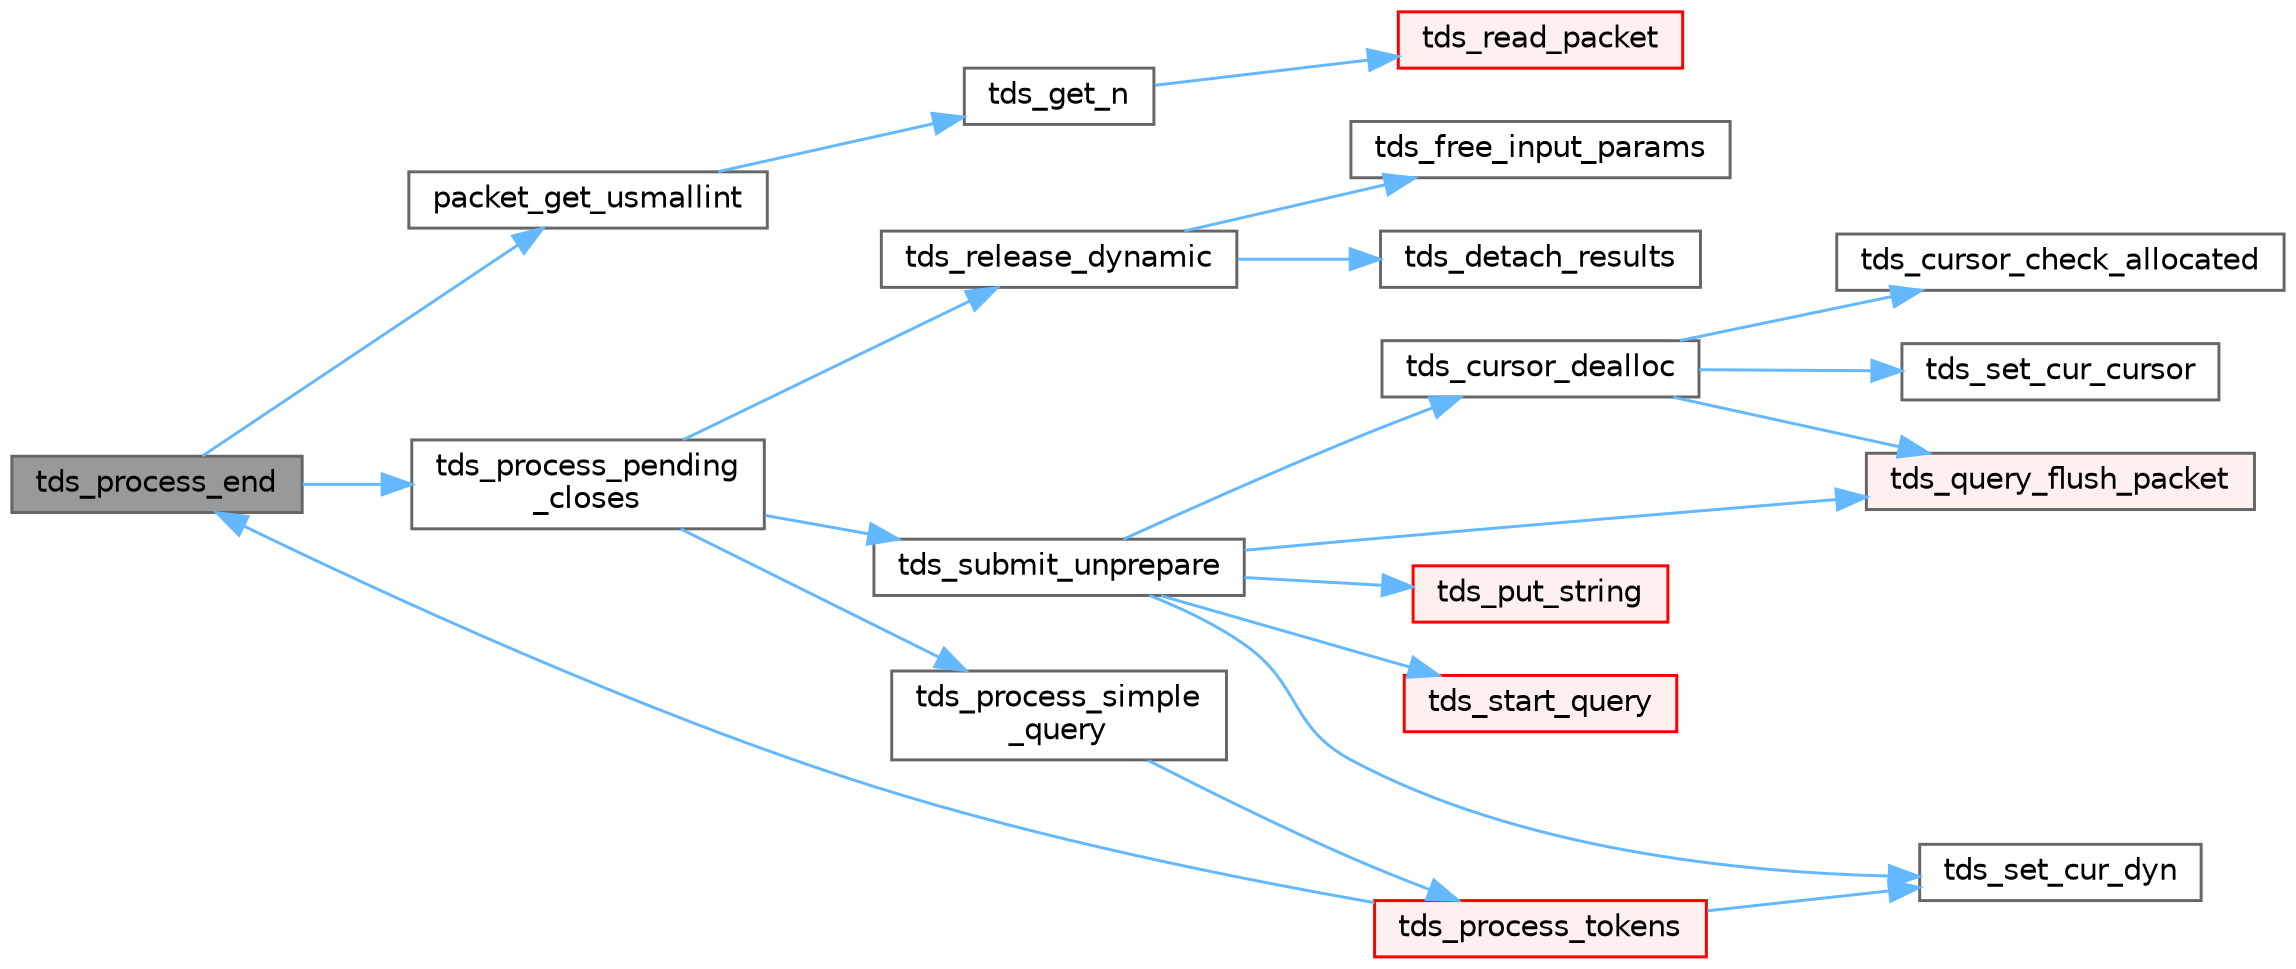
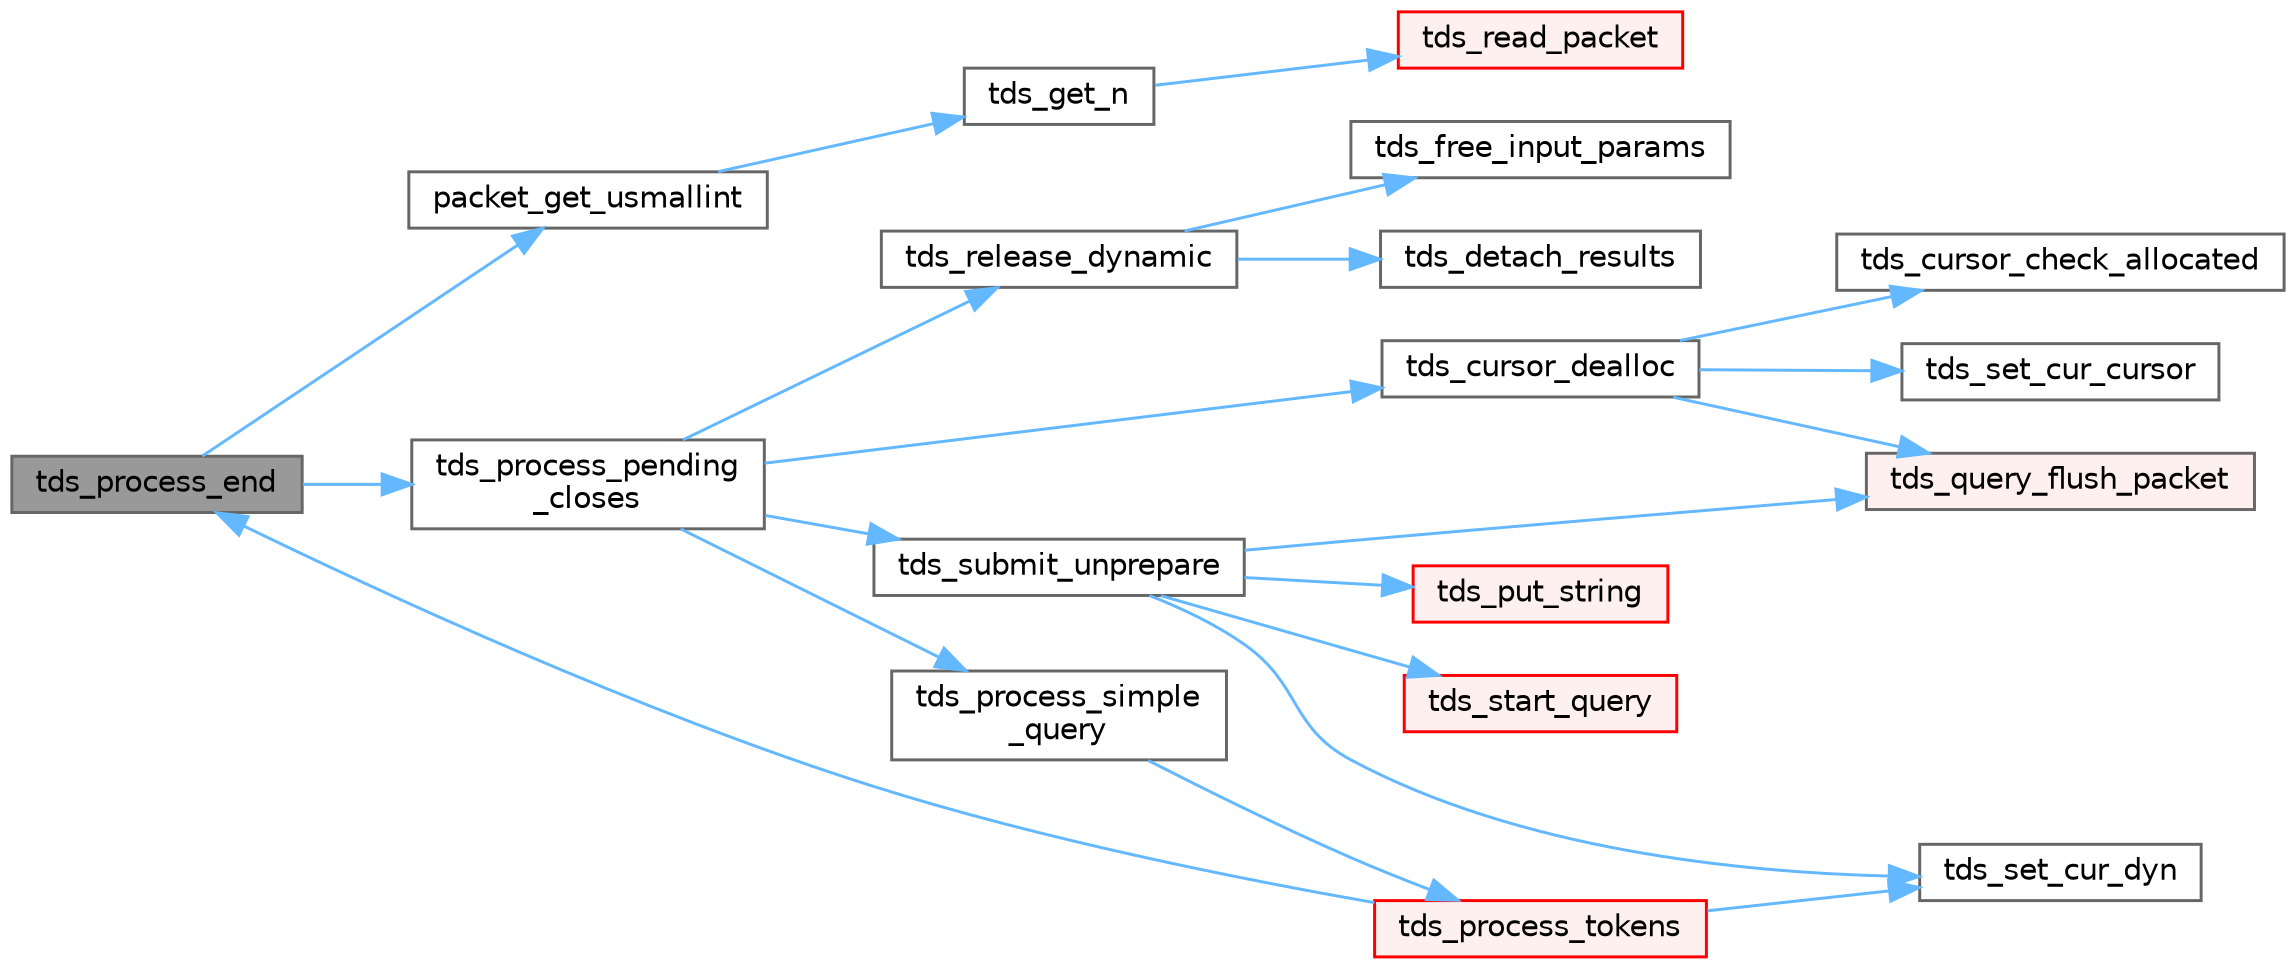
edge "tds_submit_unprepare" -> "tds_cursor_dealloc": now "tds_process_pending _closes" -> "tds_cursor_dealloc"
